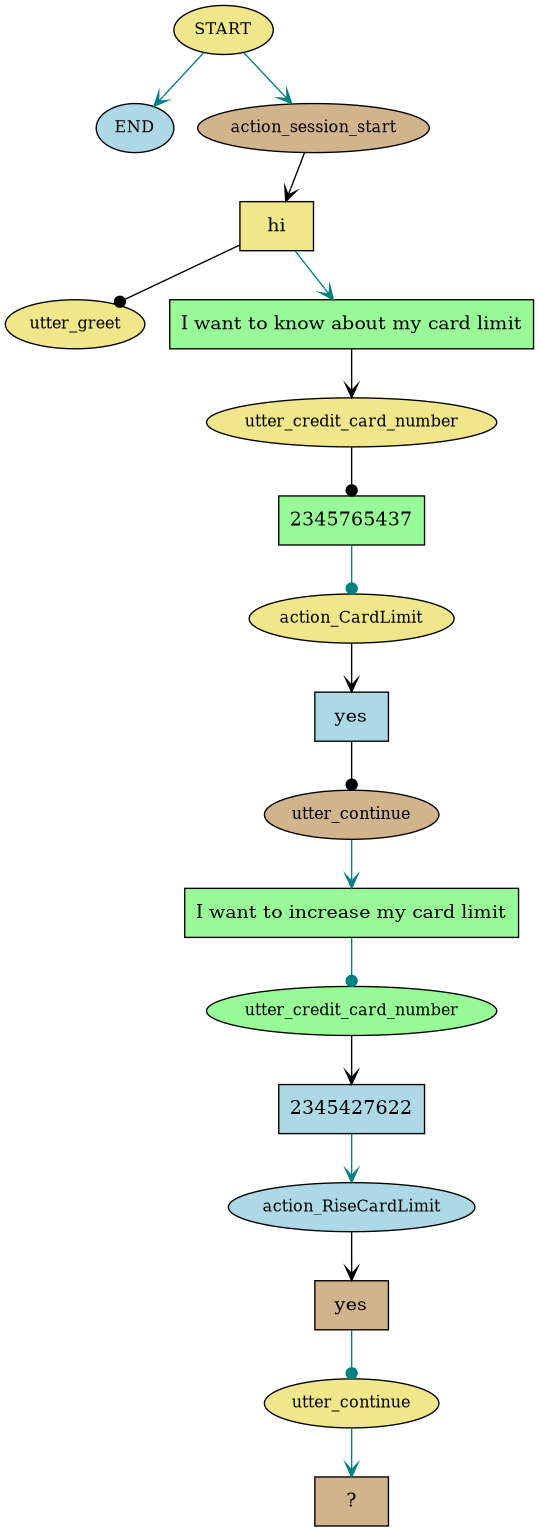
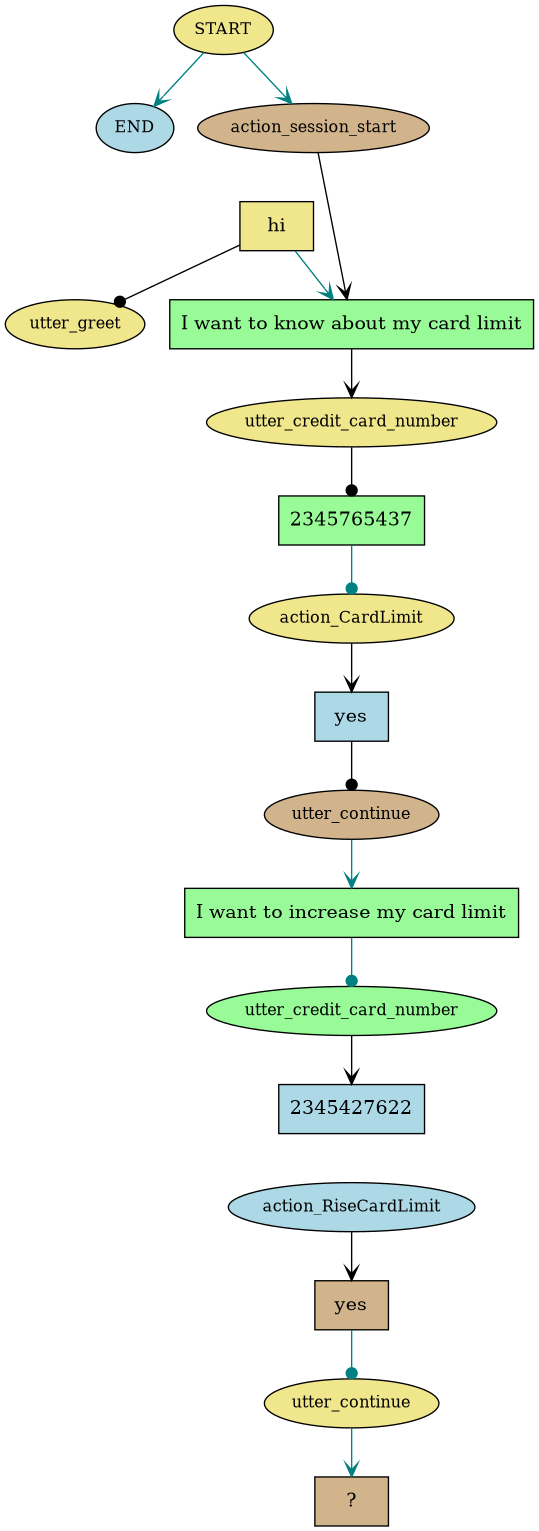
edge "action_session_start" -> "hi": now "action_session_start" -> "I want to know about my card limit"
edge "2345427622" -> "action_RiseCardLimit": removed
